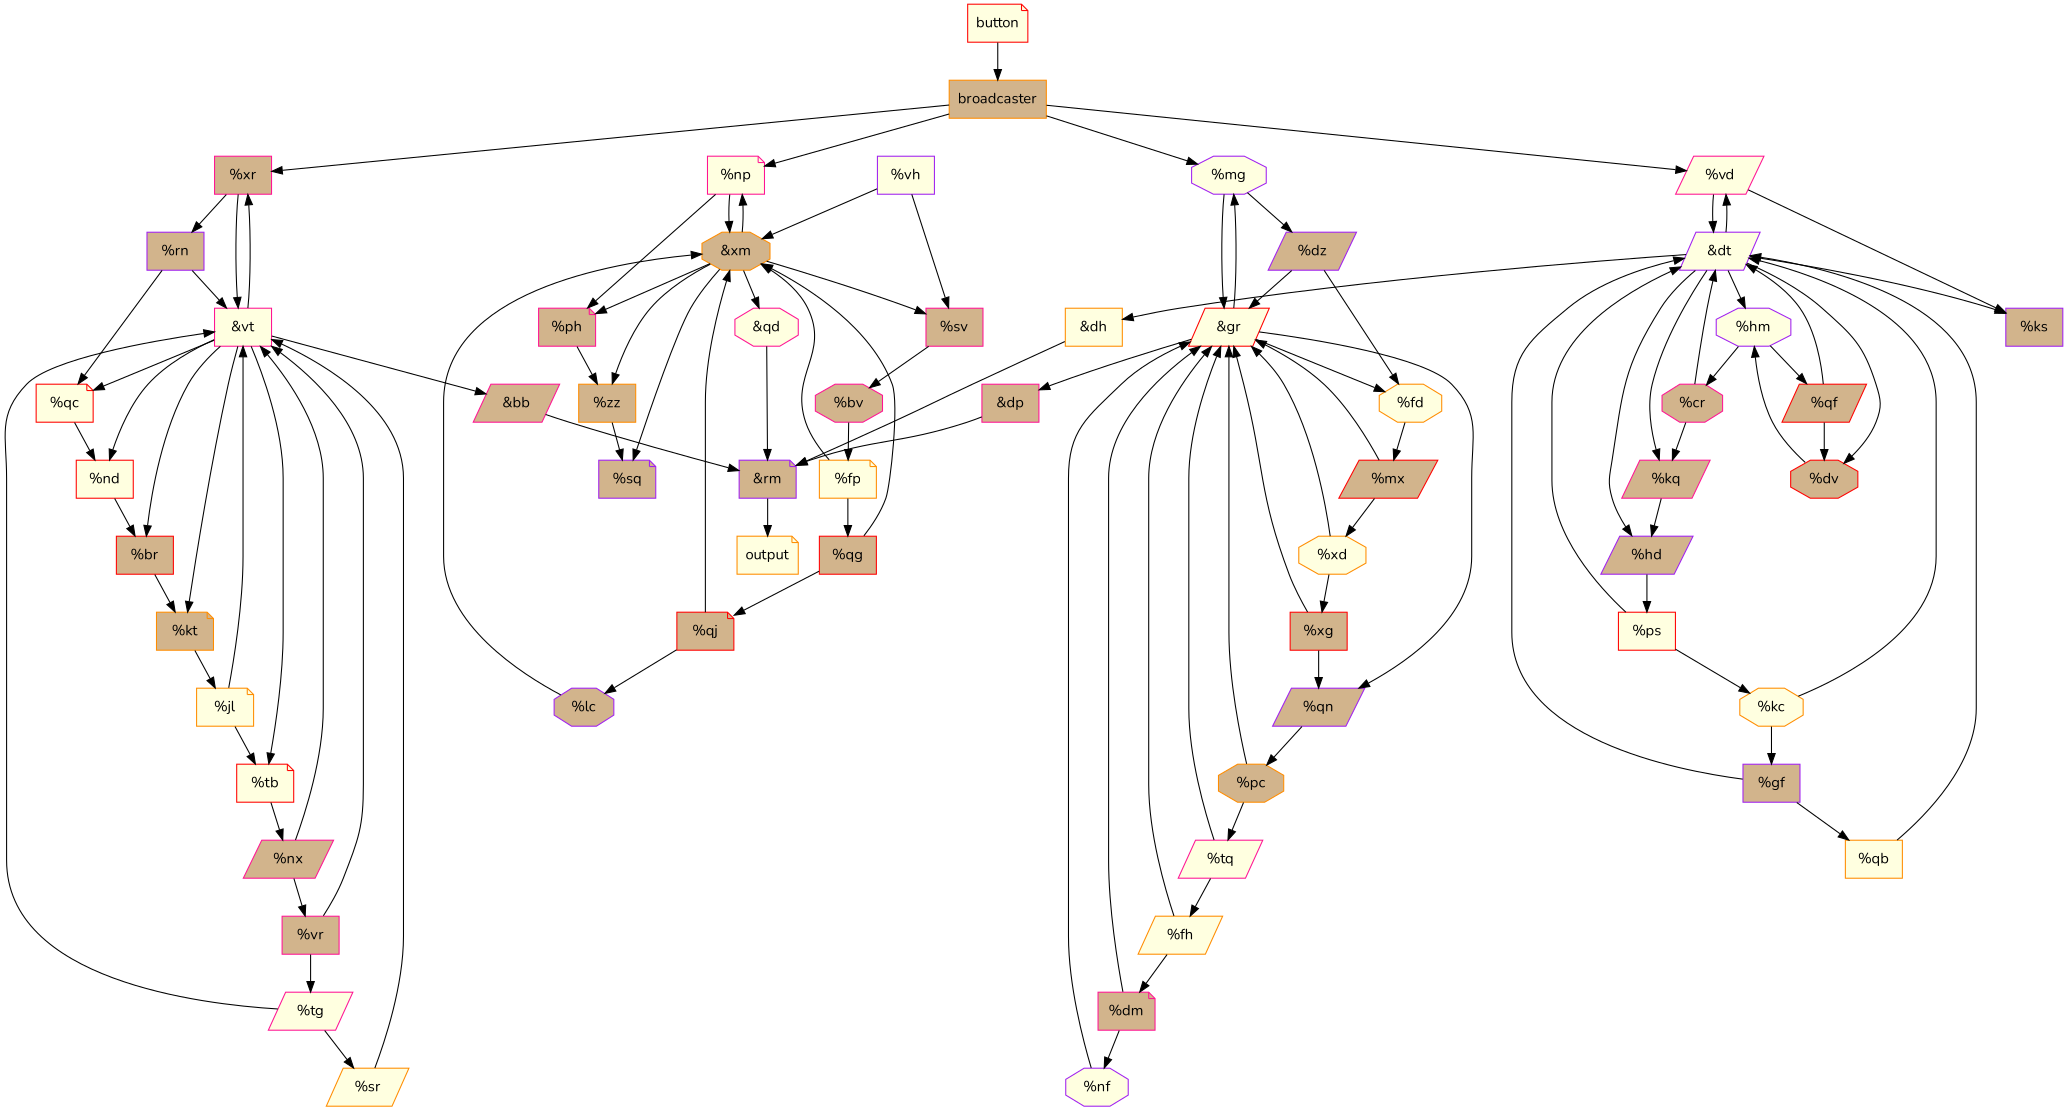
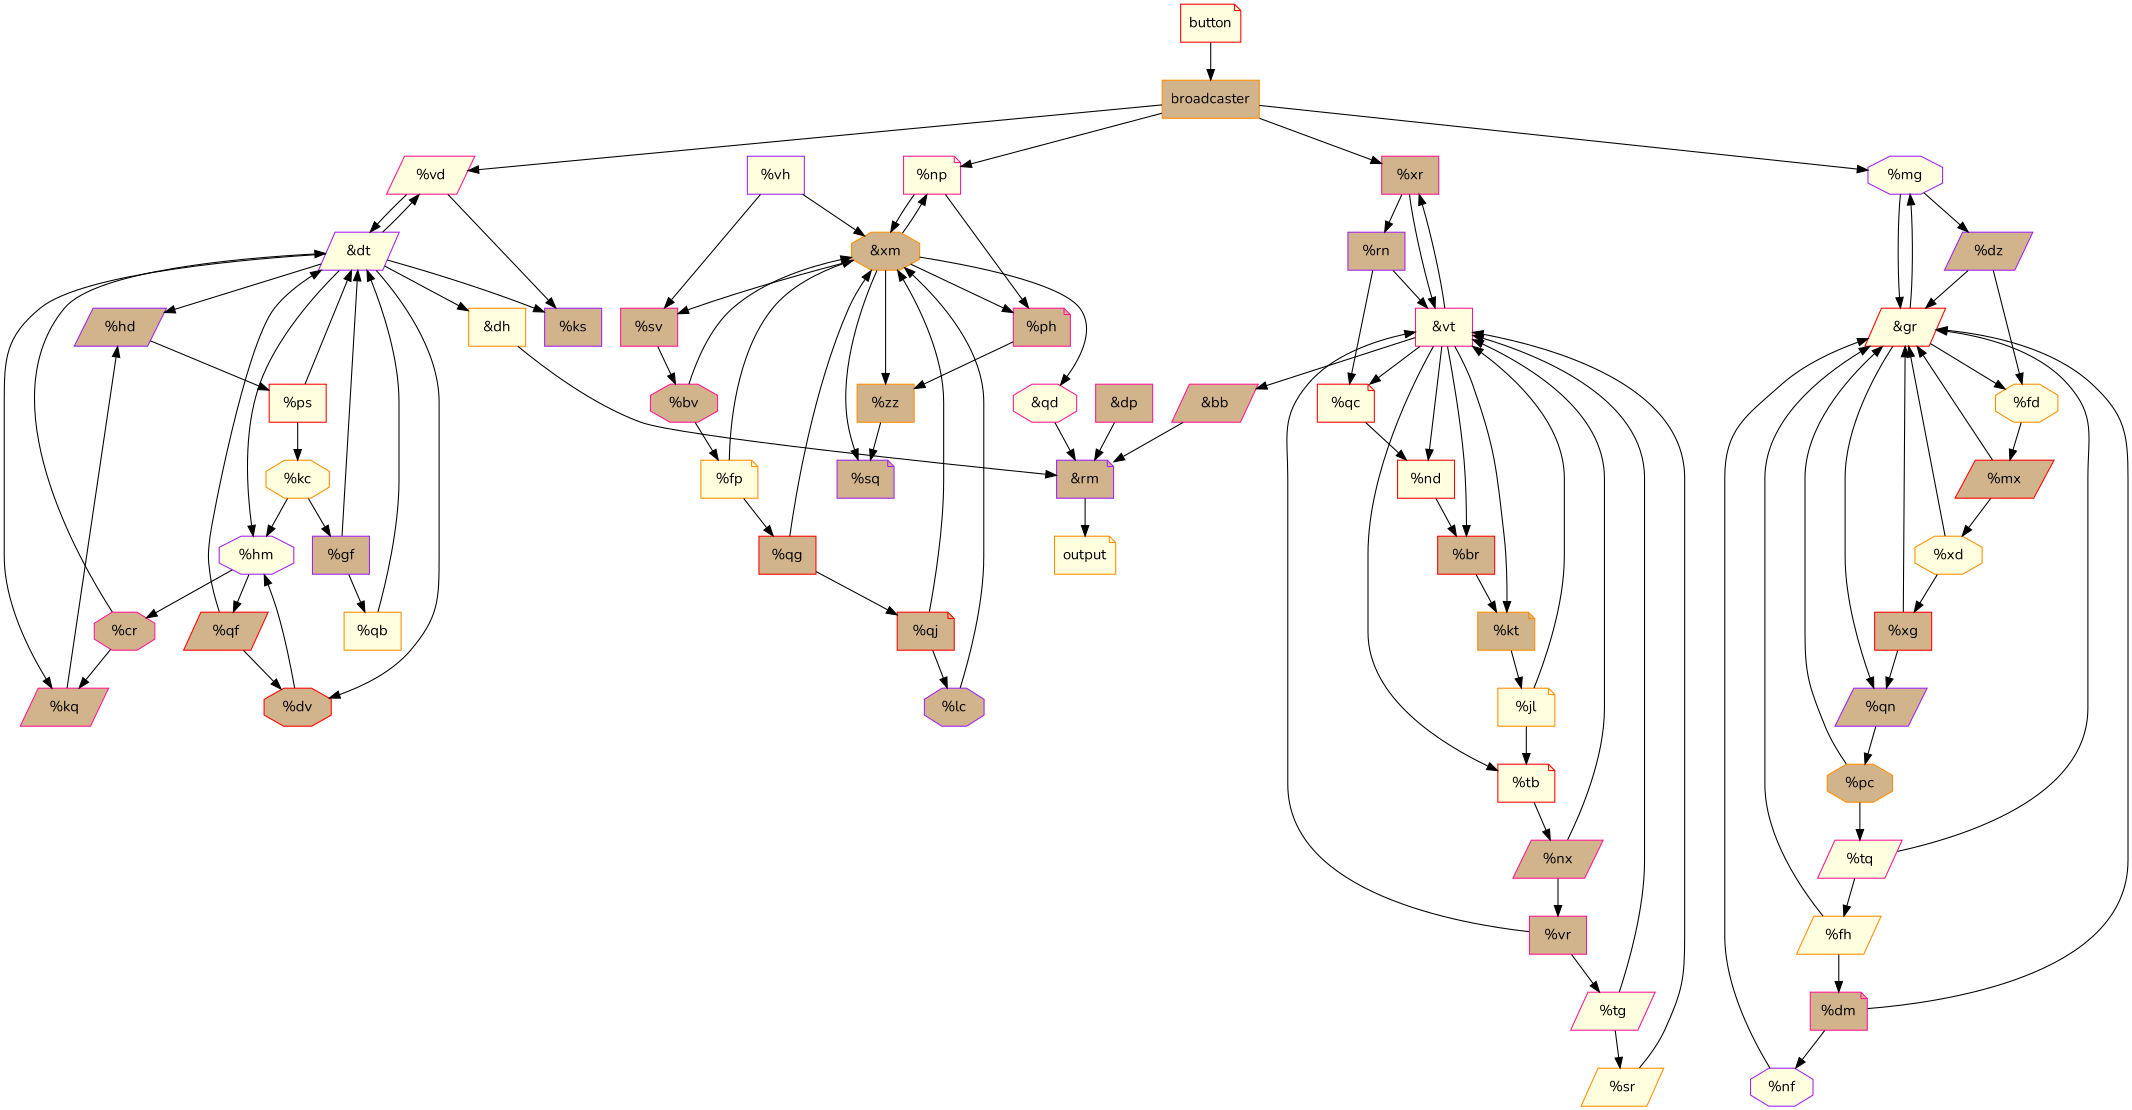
edge "%bv" -> "&xm": added
edge "&gr" -> "&dp": removed
edge "%kc" -> "&dt": now "%kc" -> "%hm"
